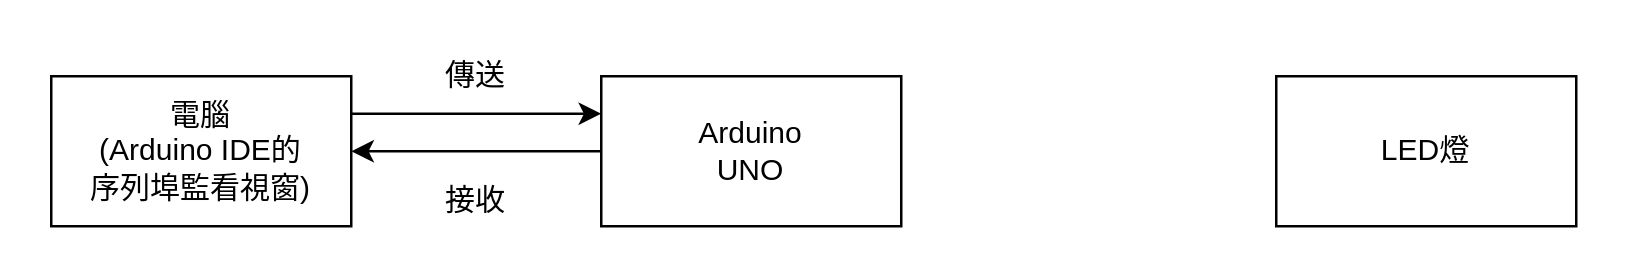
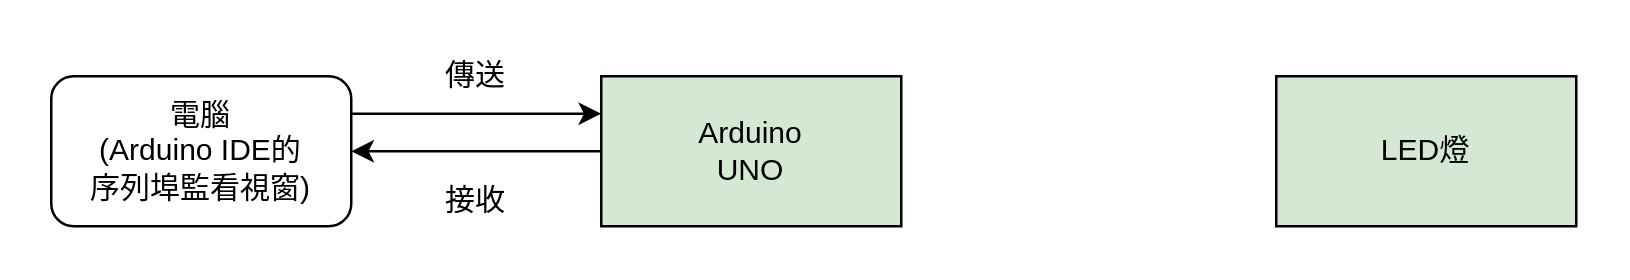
node "電腦 (Arduino IDE的 序列埠監看視窗)": shape rectangle -> rounded rectangle
node "Arduino UNO": fillcolor #ffffff -> #d5e8d4
node "LED燈": fillcolor #ffffff -> #d5e8d4
